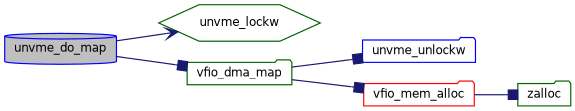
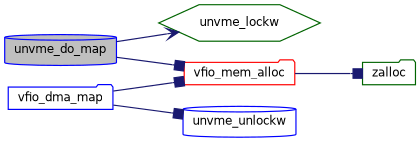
node "unvme_unlockw": shape folder -> cylinder
edge "unvme_do_map" -> "vfio_dma_map": now "unvme_do_map" -> "vfio_mem_alloc"
node "vfio_dma_map": color darkgreen -> blue
